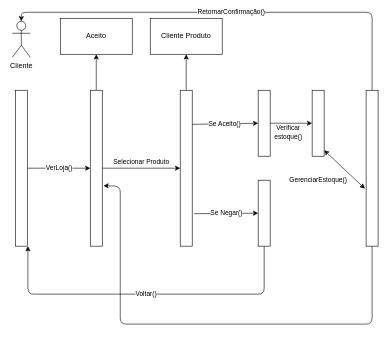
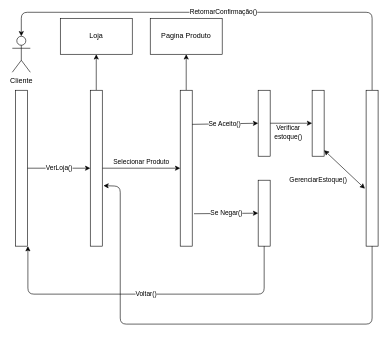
node "Aceito": label "Aceito" -> "Loja"
node "Cliente Produto": label "Cliente Produto" -> "Pagina Produto"
node "Cliente": moved (21, 39) -> (21, 54)
